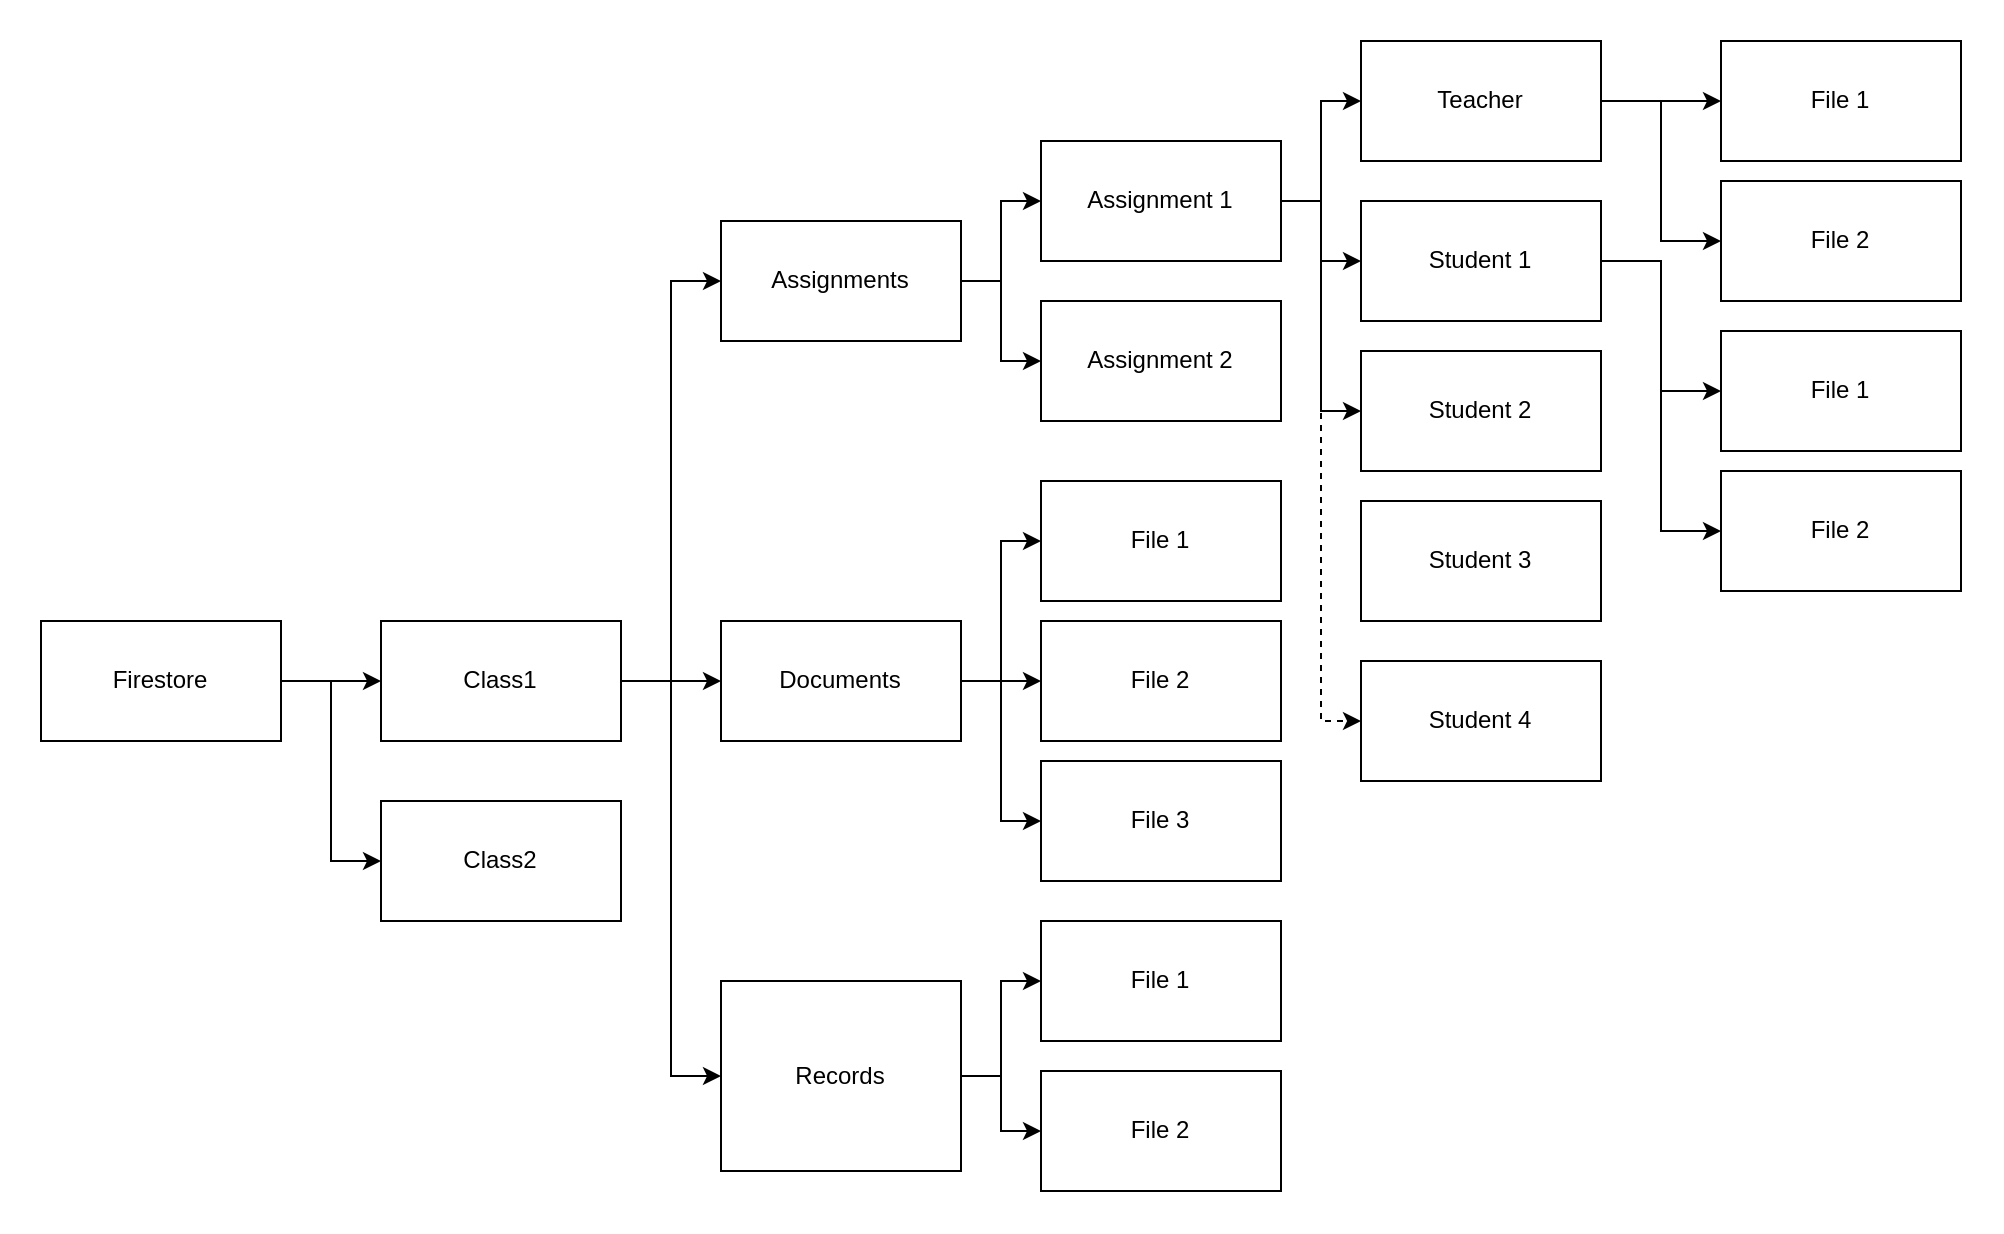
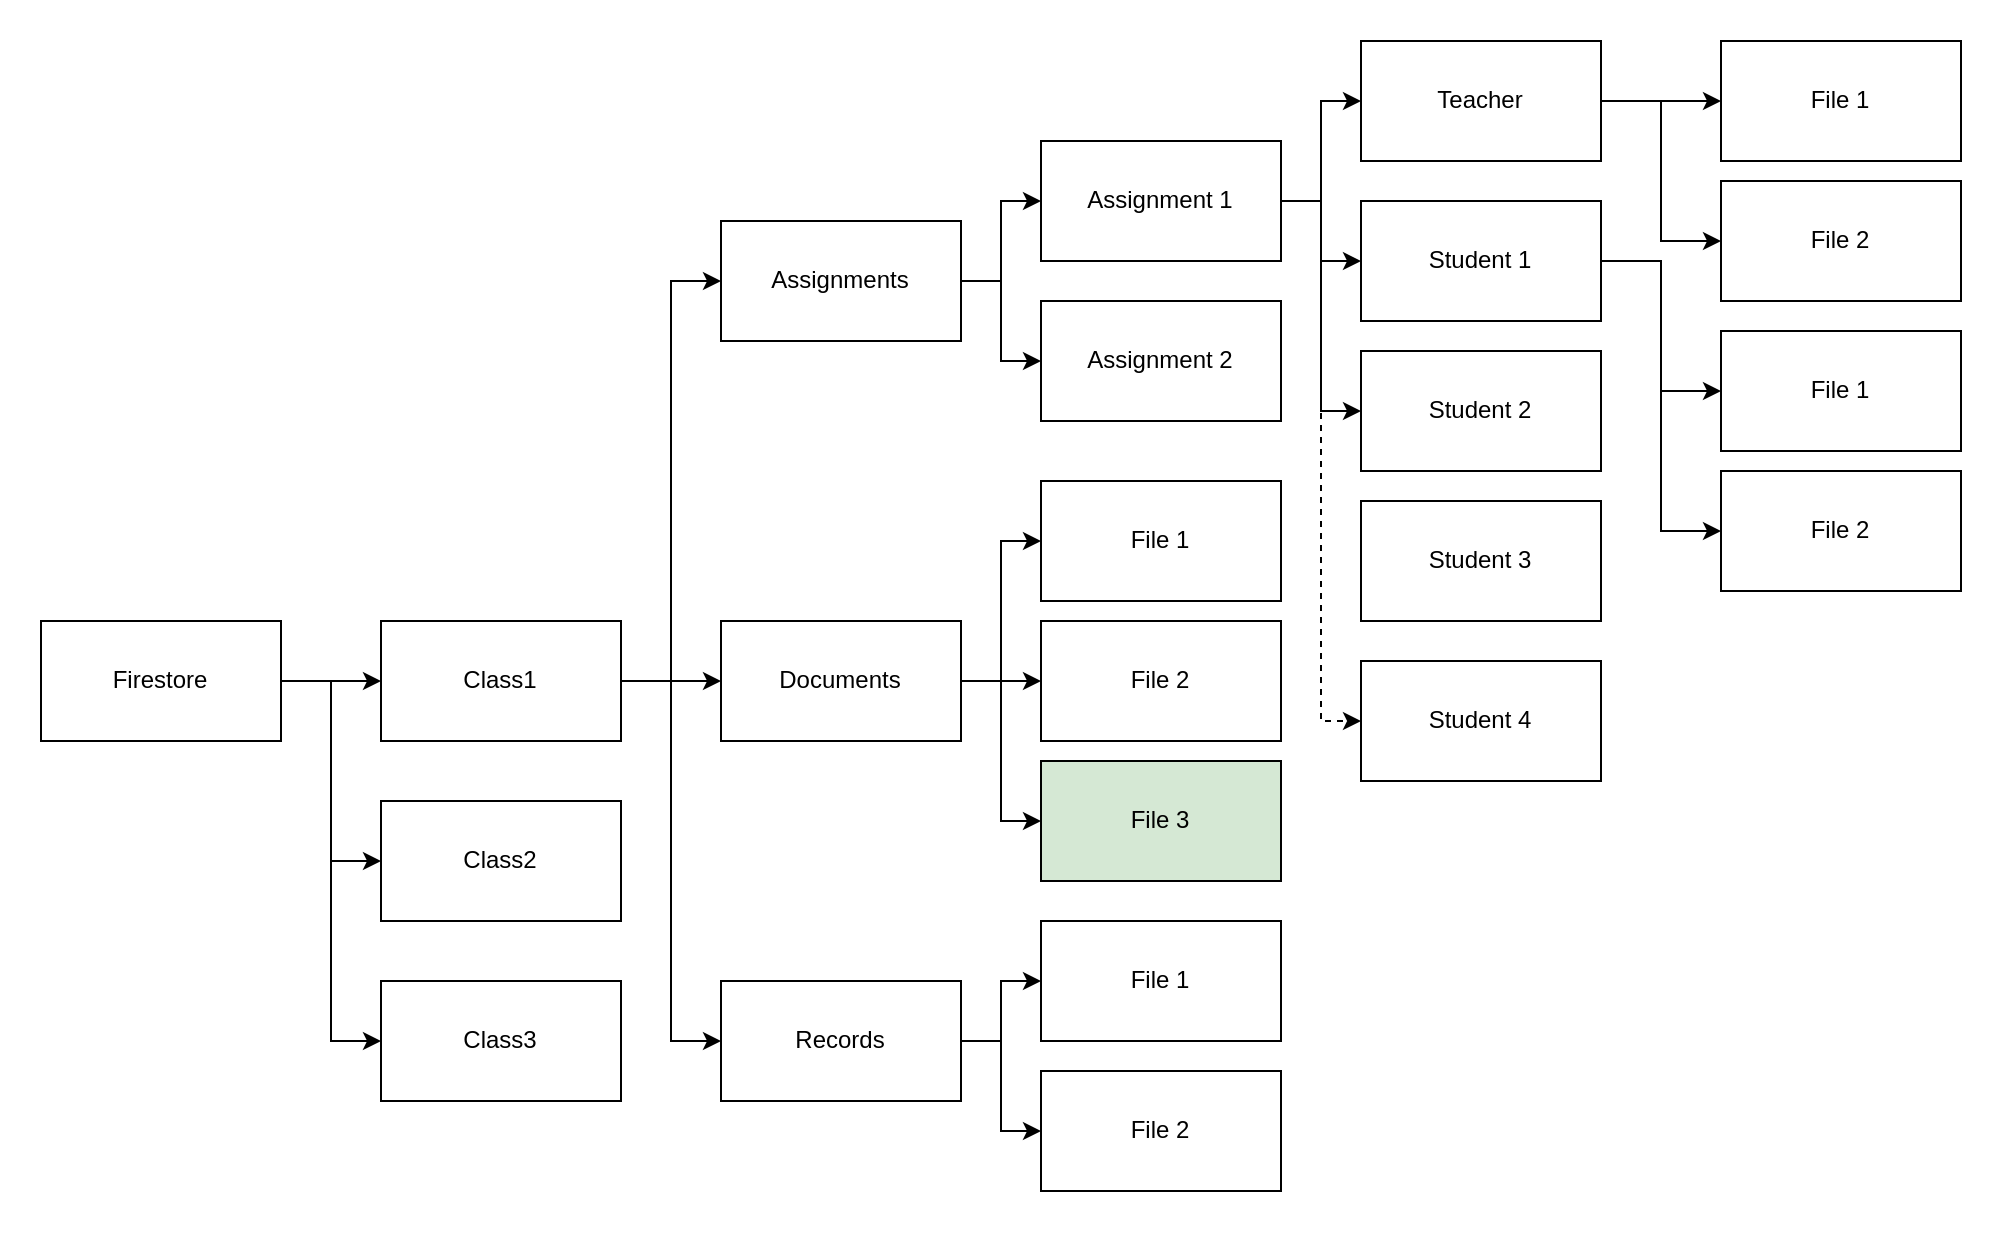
node "File 3": fillcolor #ffffff -> #d5e8d4
edge "Firestore" -> "Class3": added
node "Class3": added
node "Records": size 240x190 -> 240x120
